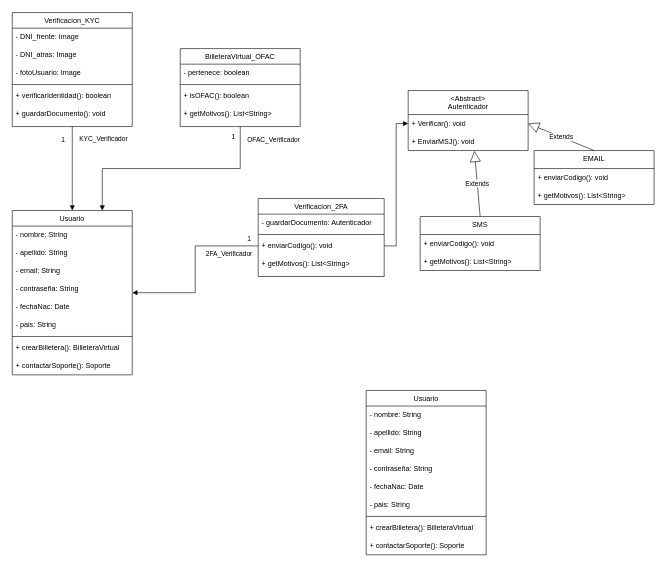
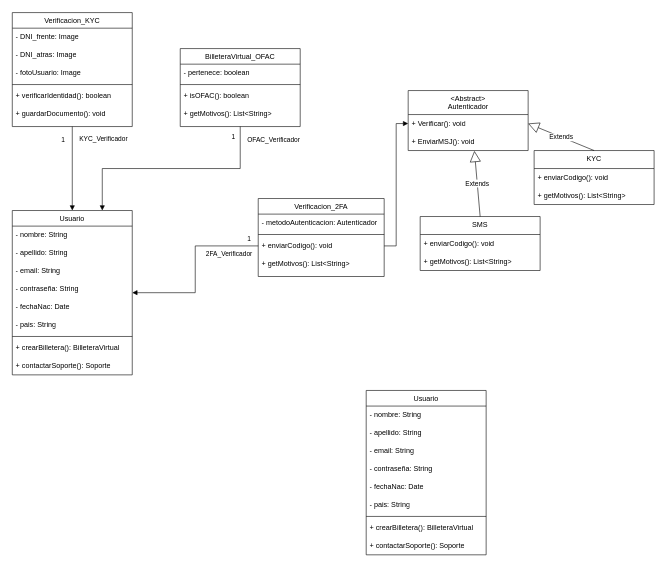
node "EMAIL": label "EMAIL" -> "KYC"
node "- guardarDocumento: Autenticador": label "- guardarDocumento: Autenticador" -> "- metodoAutenticacion: Autenticador"
